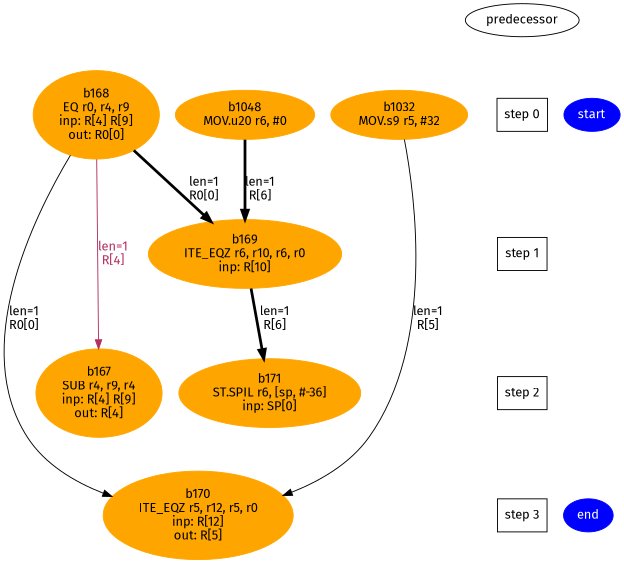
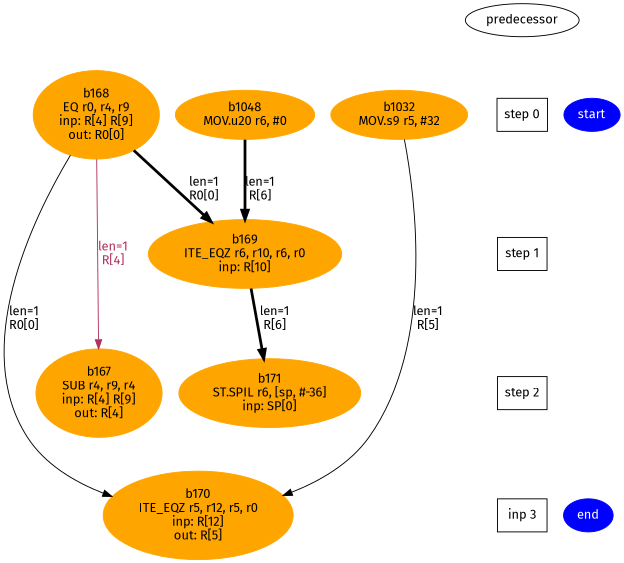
node "step 3": label "step 3" -> "inp 3"
